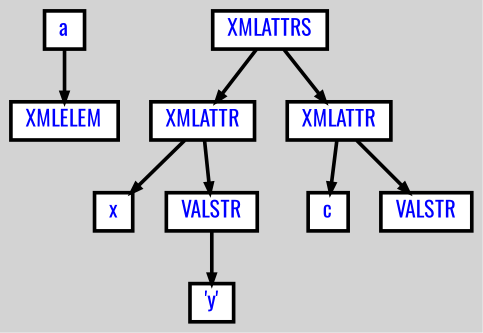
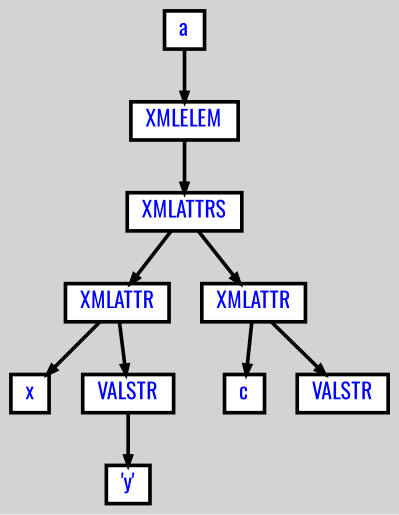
edge "XMLELEM" -> "XMLATTRS": added
